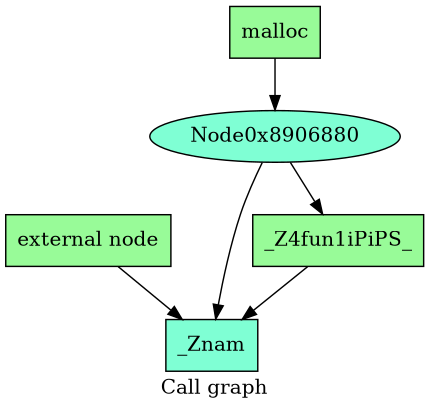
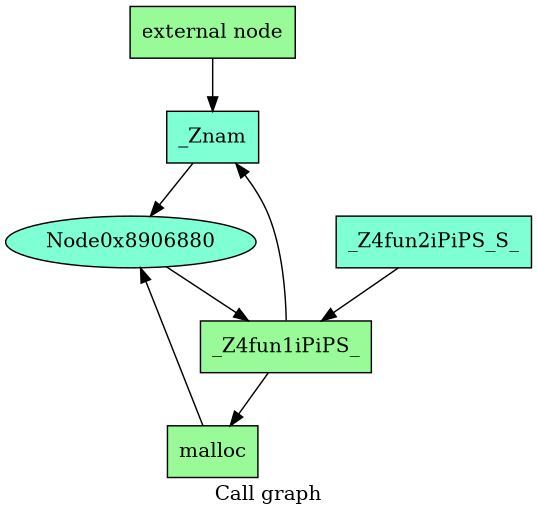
edge "Node0x8906880" -> "_Znam": reversed
node "_Z4fun2iPiPS_S_": added
edge "_Z4fun1iPiPS_" -> "malloc": added
